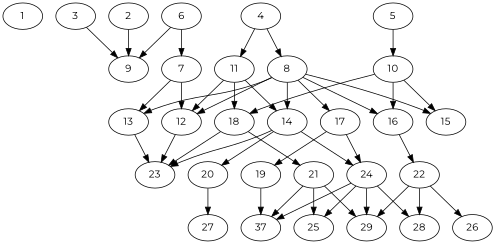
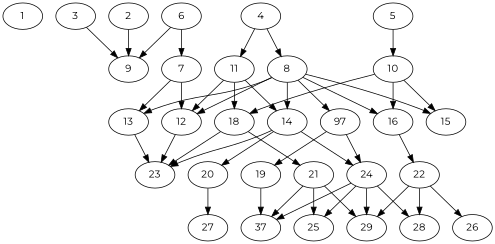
node "17": label "17" -> "97"
